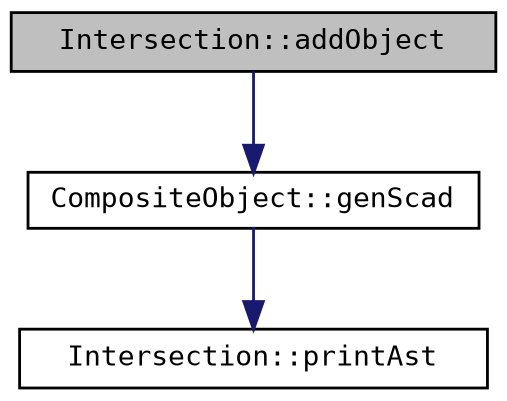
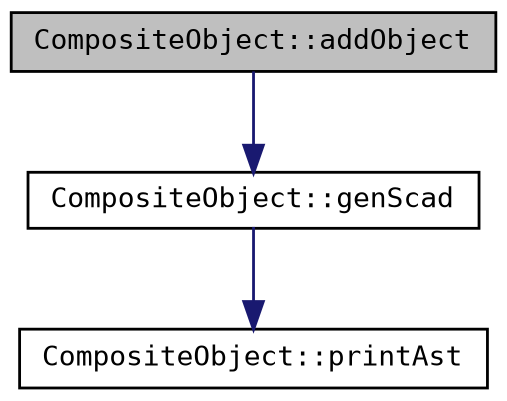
node "Intersection::addObject": label "Intersection::addObject" -> "CompositeObject::addObject"
node "Intersection::printAst": label "Intersection::printAst" -> "CompositeObject::printAst"
